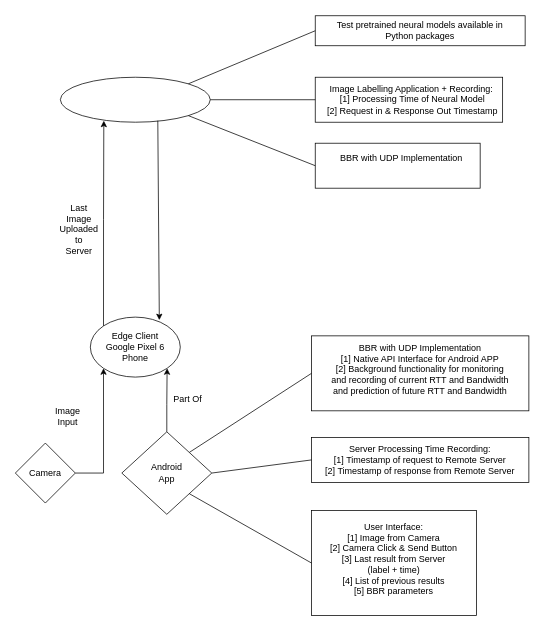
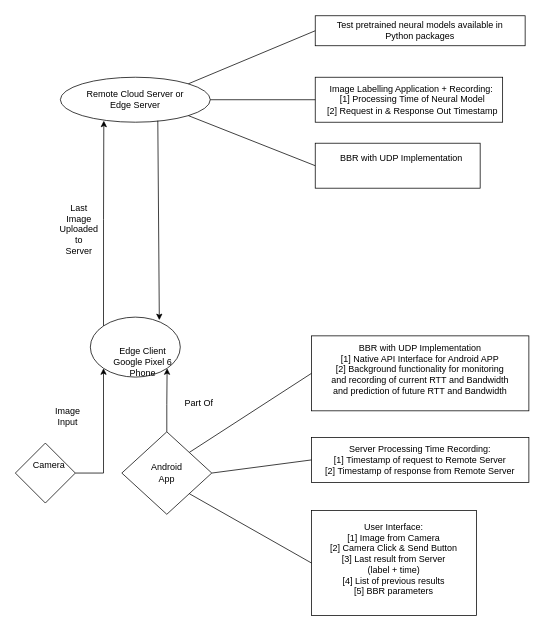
node "Remote Cloud Server or Edge Server": added
node "Edge Client Google Pixel 6 Phone": moved (135, 347) -> (143, 362)
node "Part Of": moved (188, 399) -> (199, 403)
node "Camera": moved (45, 473) -> (49, 465)
